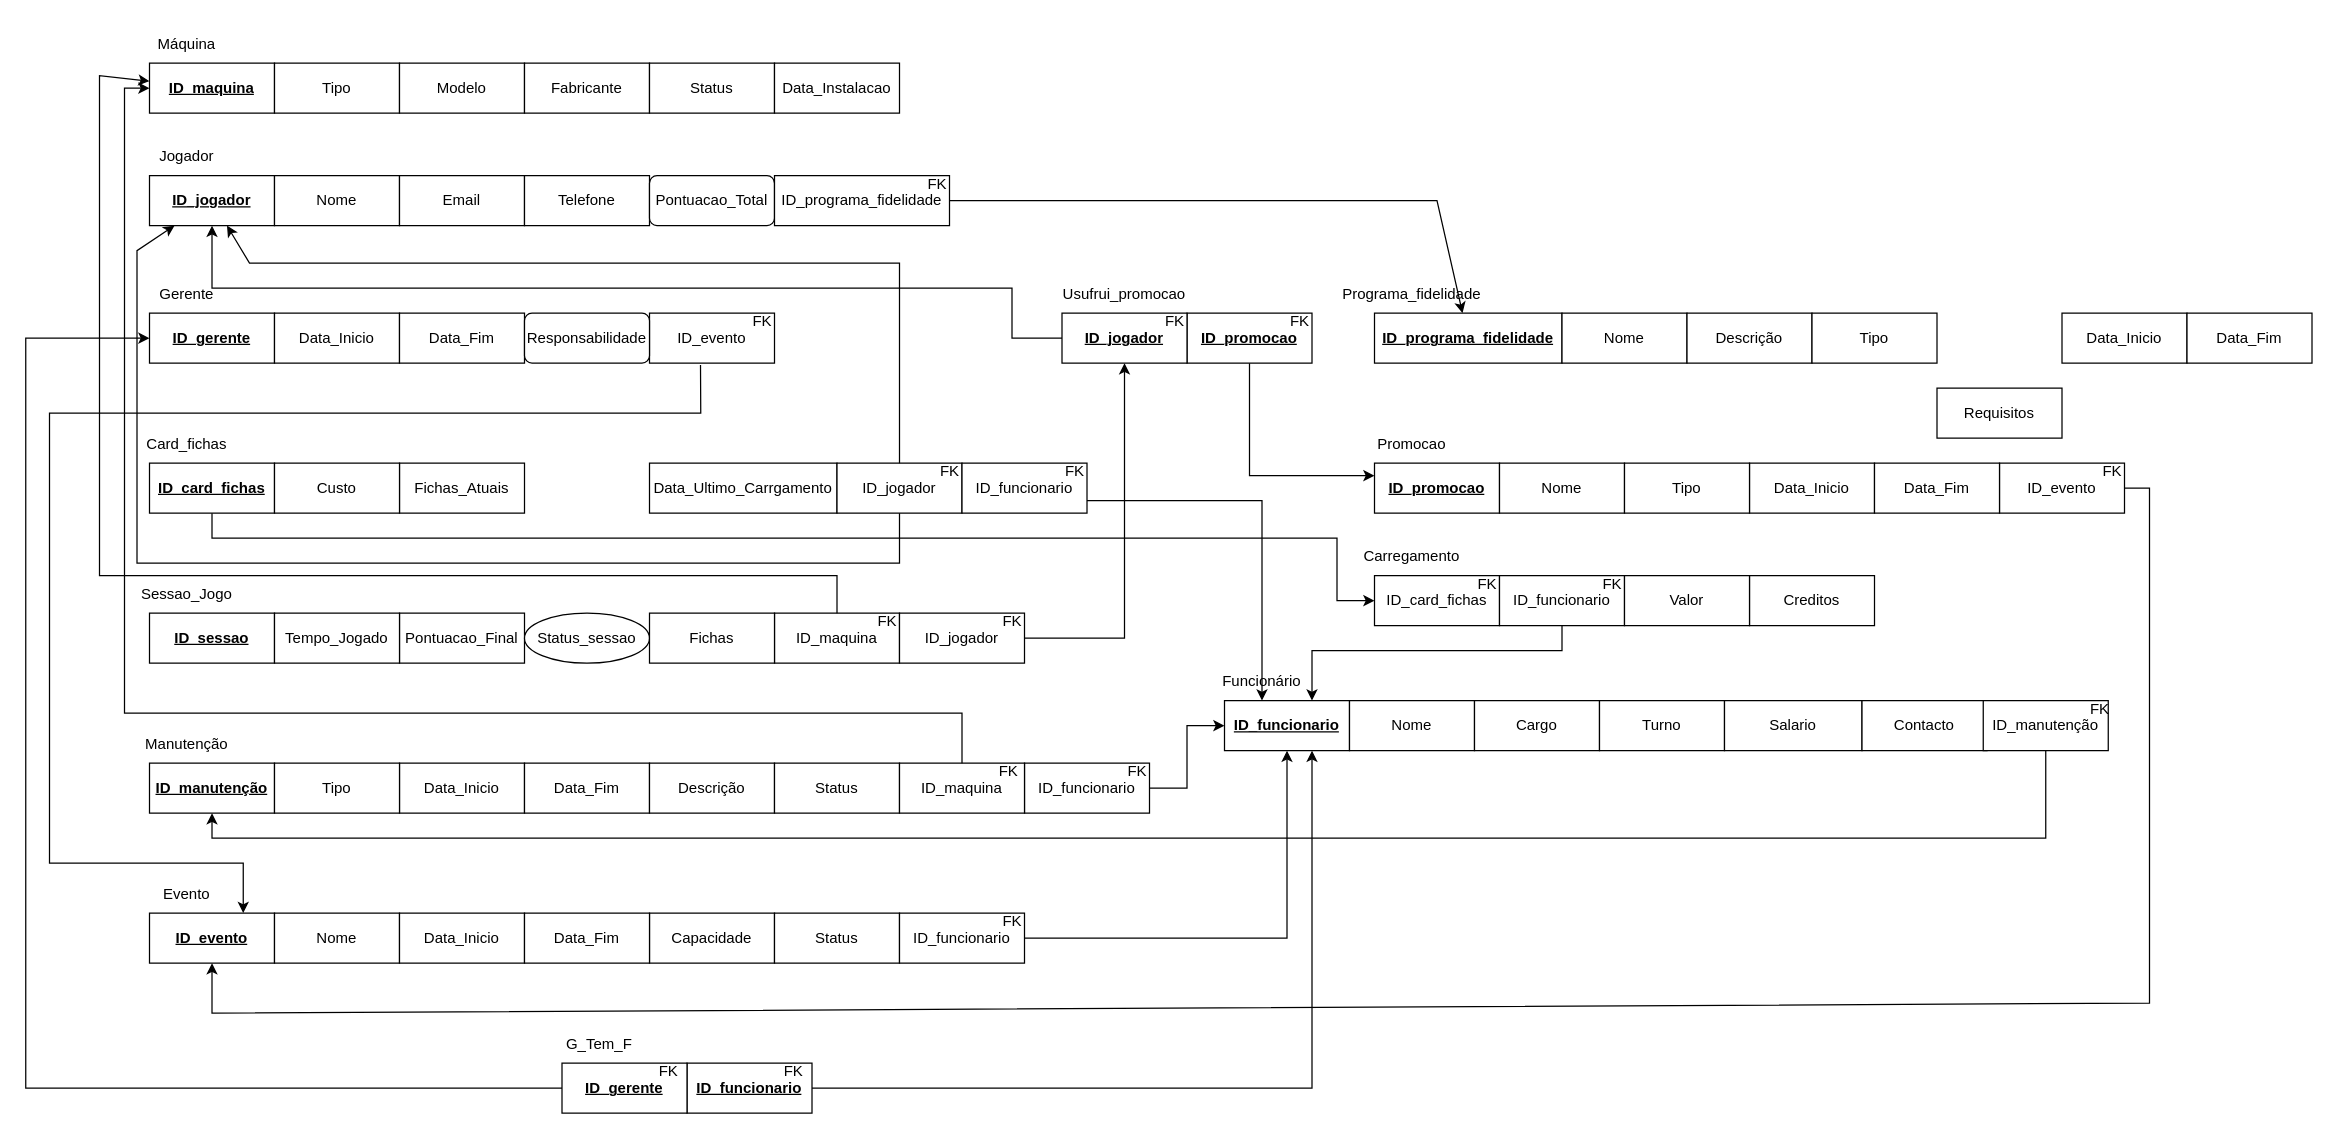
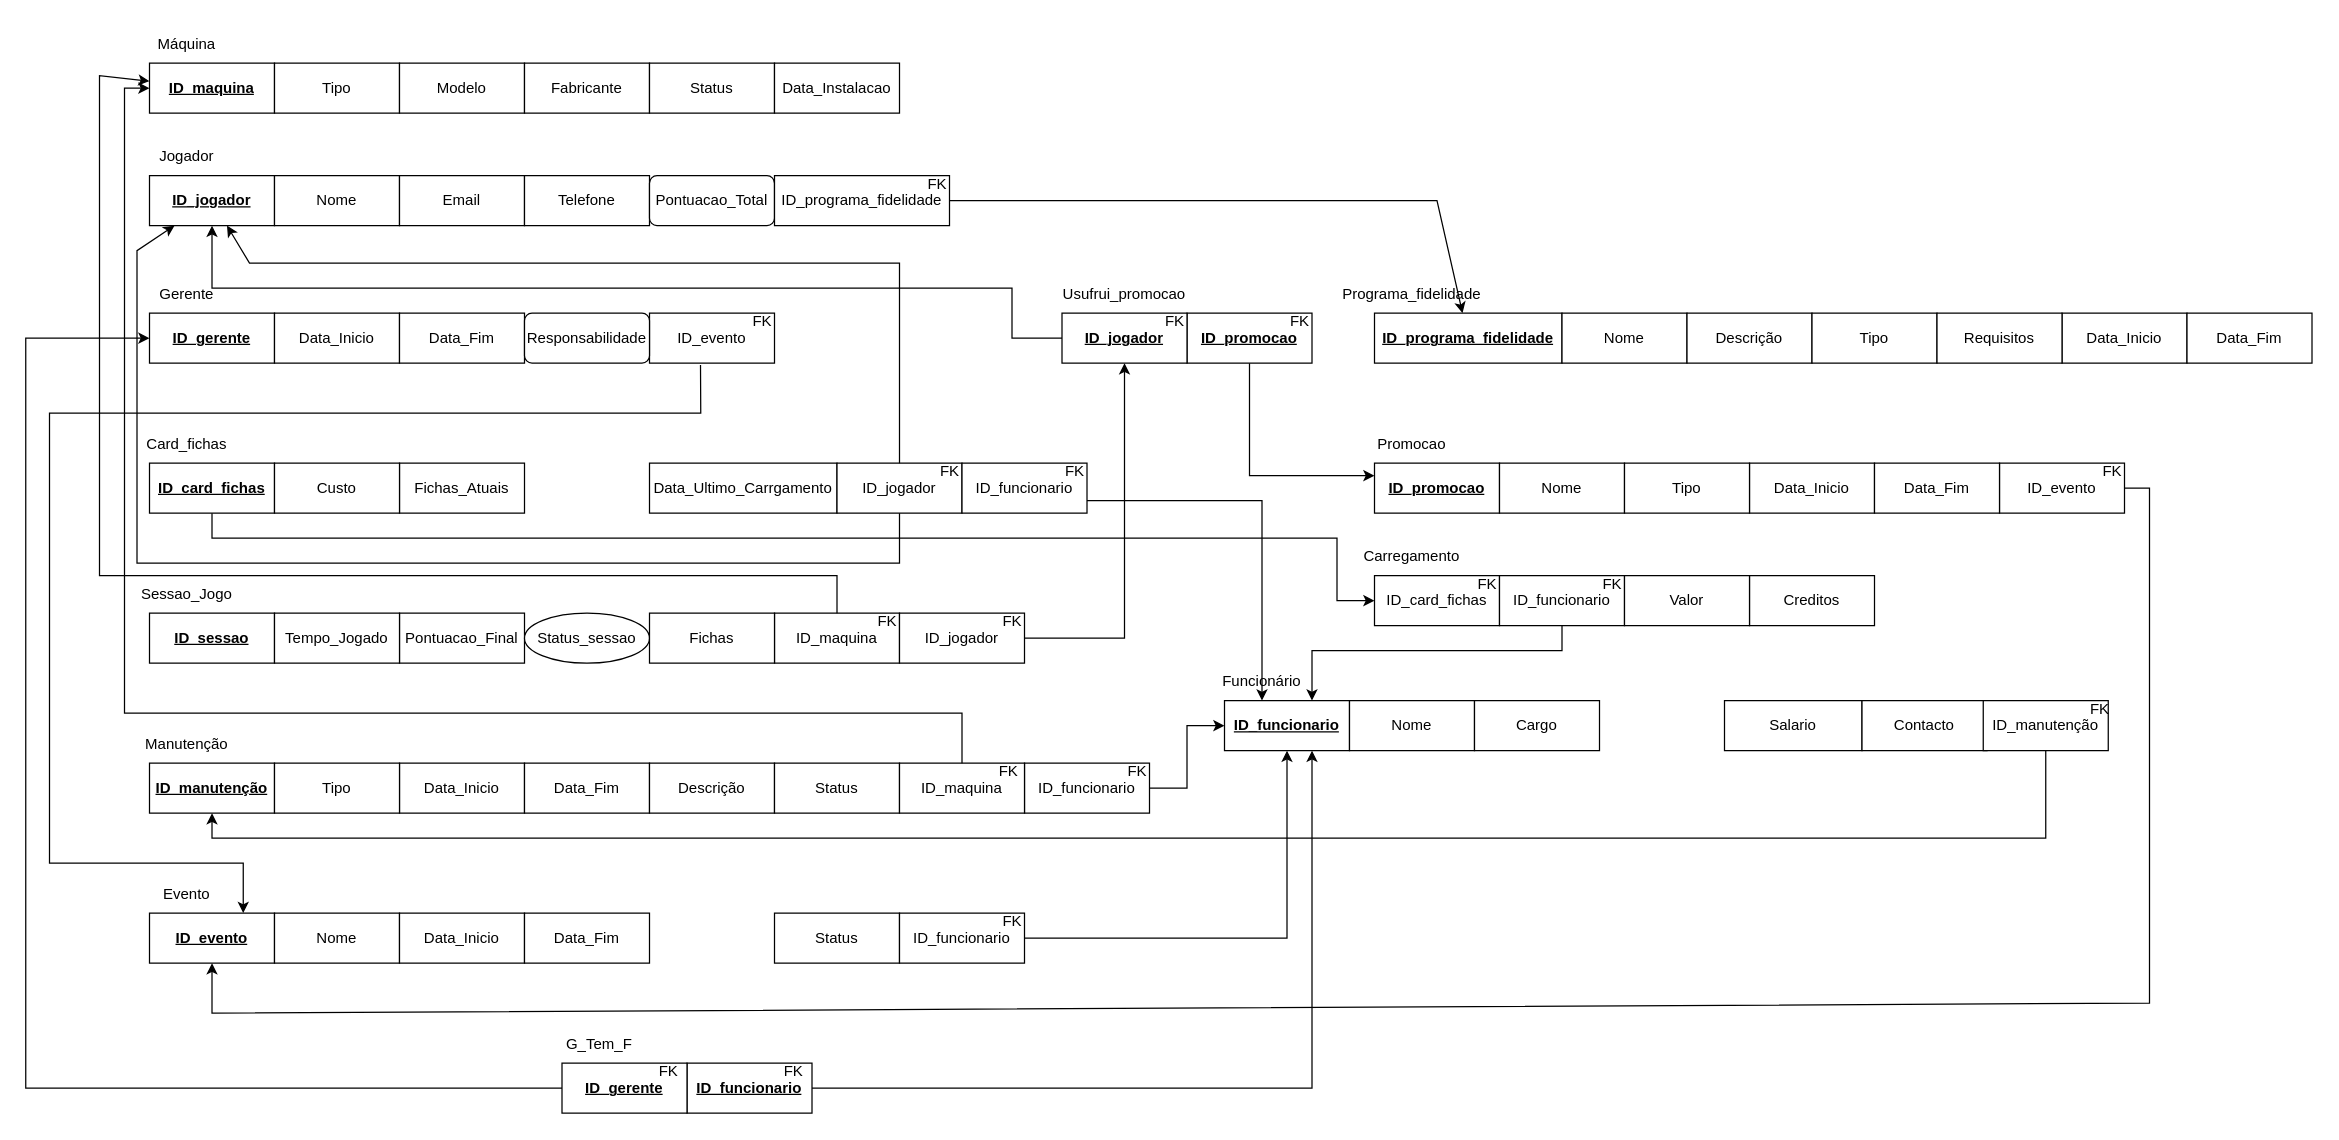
node "Requisitos": moved (1999, 413) -> (1999, 338)
node "Turno": removed
node "Capacidade": removed
